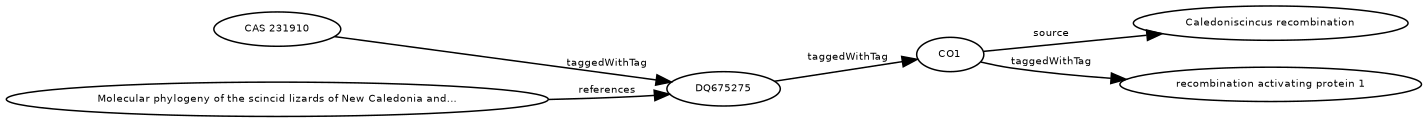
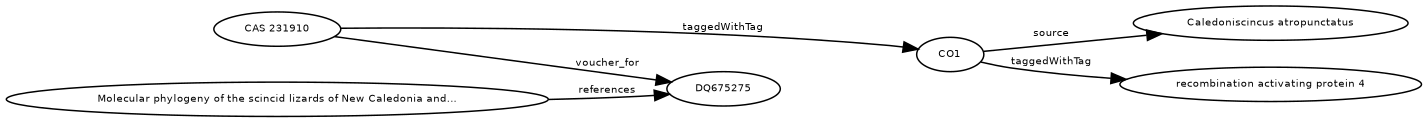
node "Caledoniscincus recombination": label "Caledoniscincus recombination" -> "Caledoniscincus atropunctatus"
edge "CAS 231910" -> "DQ675275": label "taggedWithTag" -> "voucher_for"
edge "DQ675275" -> "CO1": now "CAS 231910" -> "CO1"
node "recombination activating protein 1": label "recombination activating protein 1" -> "recombination activating protein 4"
